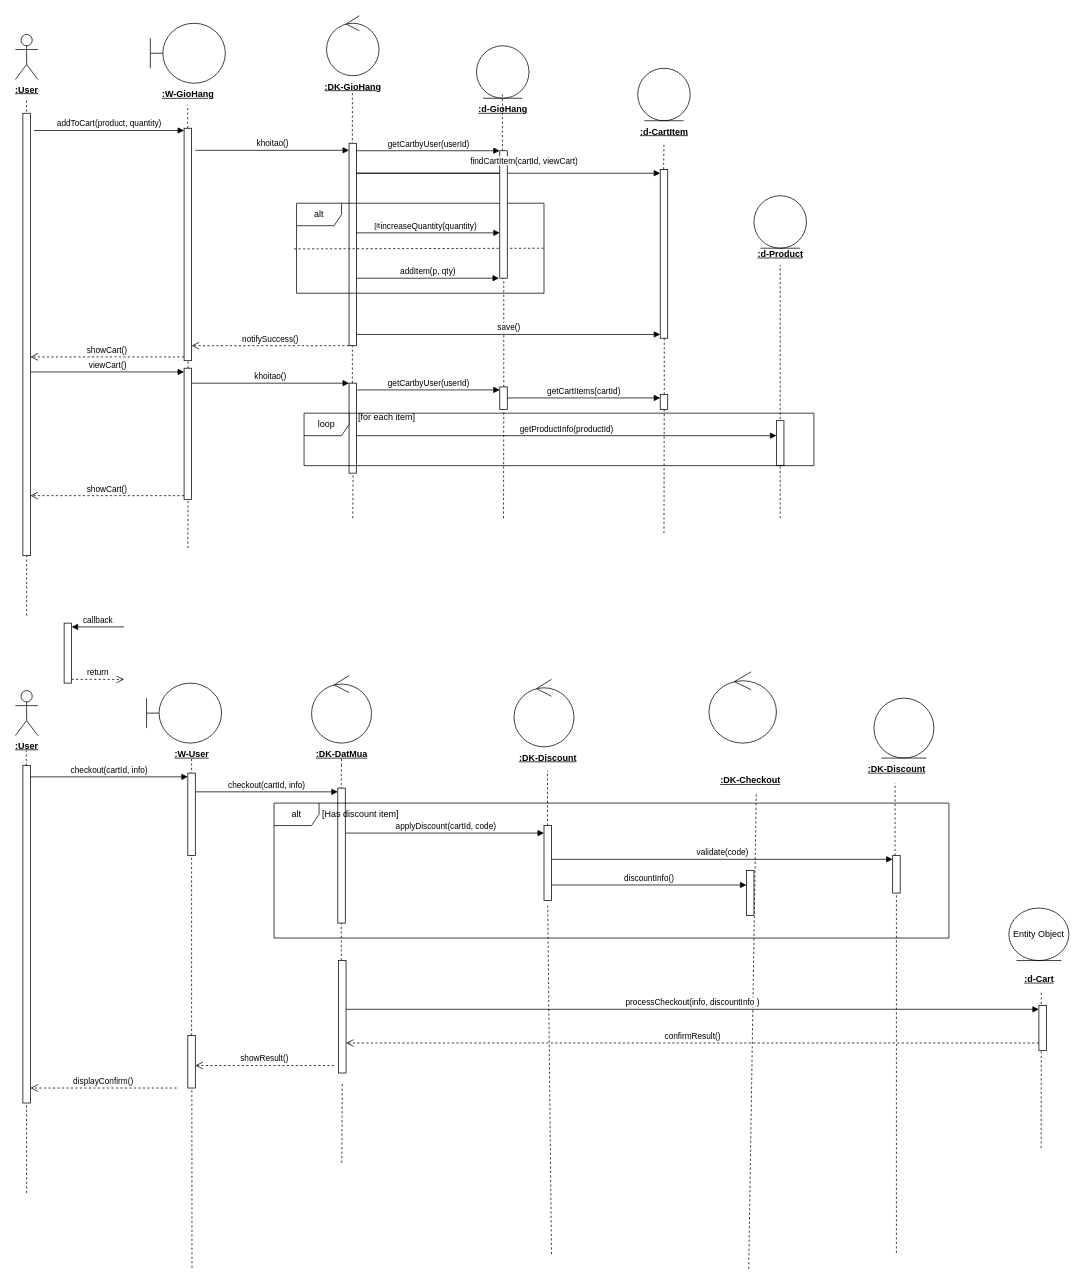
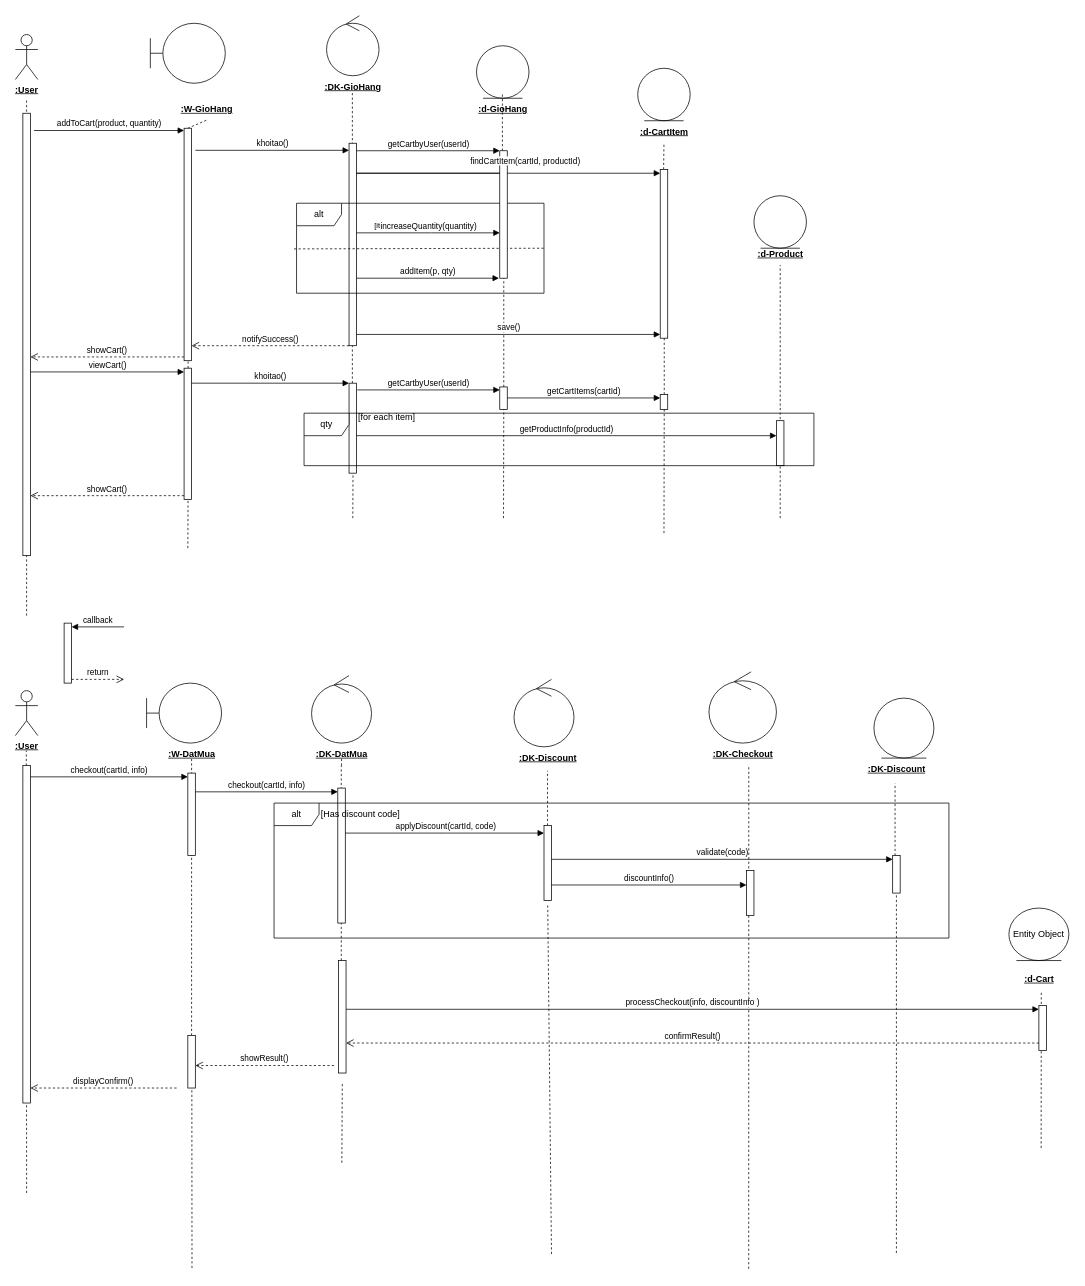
node ":W-GioHang": moved (188, 94) -> (207, 109)
node "findCartItem(cartId, viewCart)": label "findCartItem(cartId, viewCart)" -> "findCartItem(cartId, productId)"
node "loop": label "loop" -> "qty"
node ":W-User": label ":W-User" -> ":W-DatMua"
node ":DK-Checkout": moved (750, 780) -> (743, 754)
node "[Has discount item]": label "[Has discount item]" -> "[Has discount code]"
